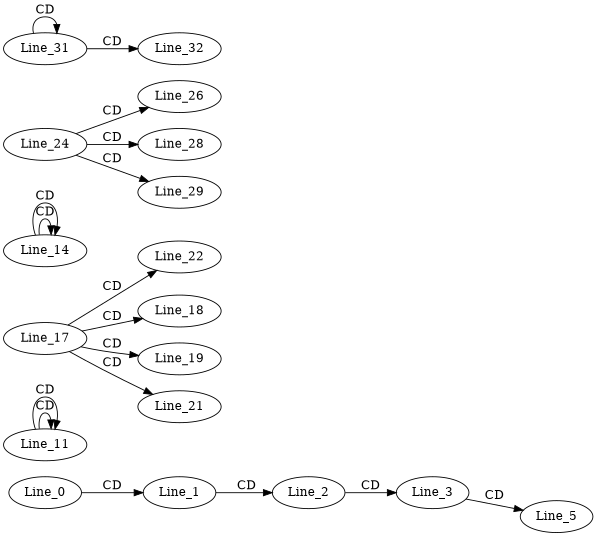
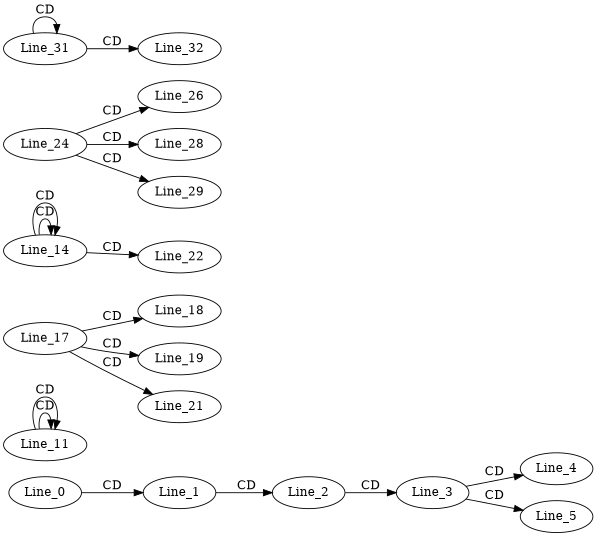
edge "Line_17" -> "Line_22": now "Line_14" -> "Line_22"
node "Line_4": added
